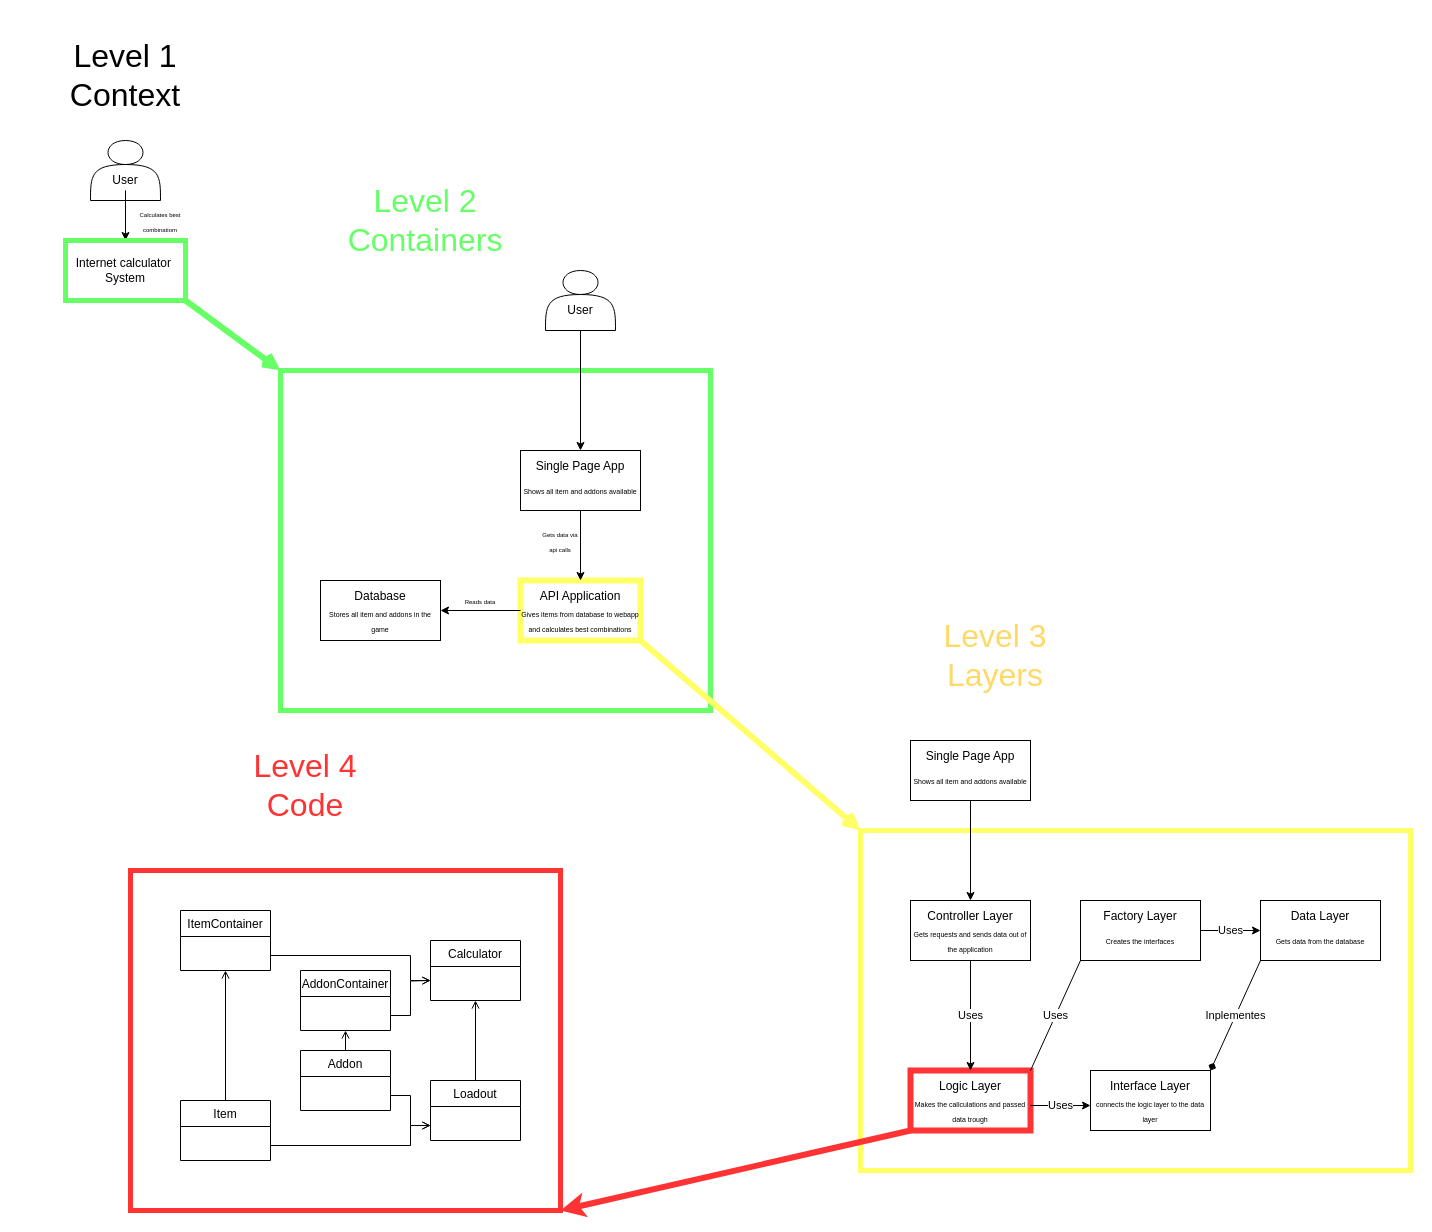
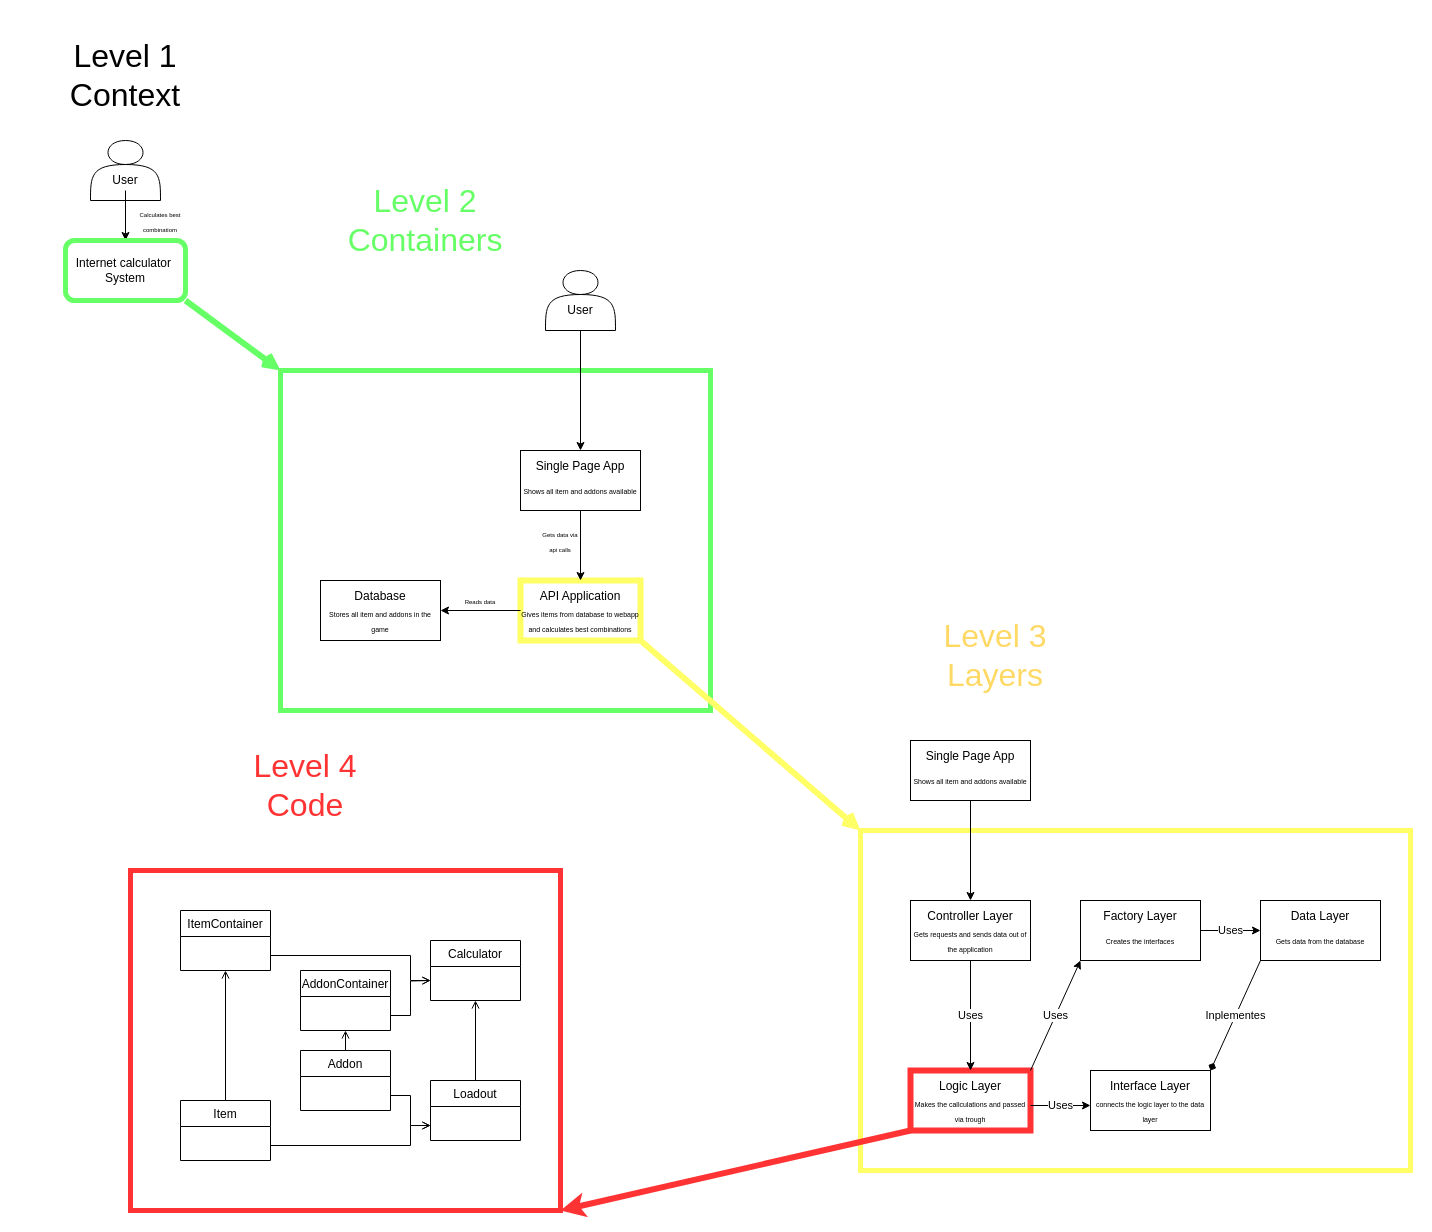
node "Internet calculator System": shape rectangle -> rounded rectangle
edge "Factory Layer" -- "Logic Layer": arrowhead none -> classic
node "Makes the callculations and passed data trough": label "Makes the callculations and passed data trough" -> "Makes the callculations and passed via trough"
